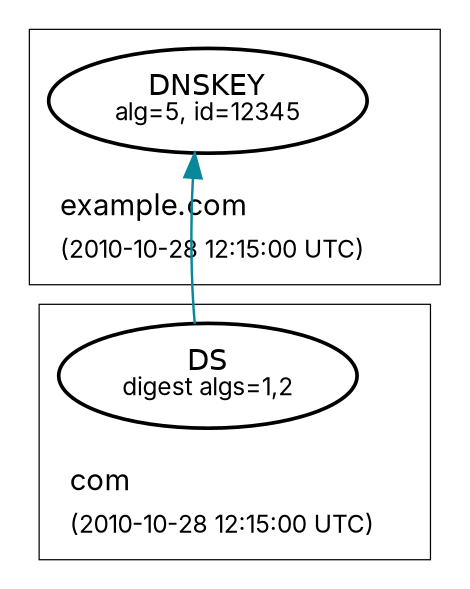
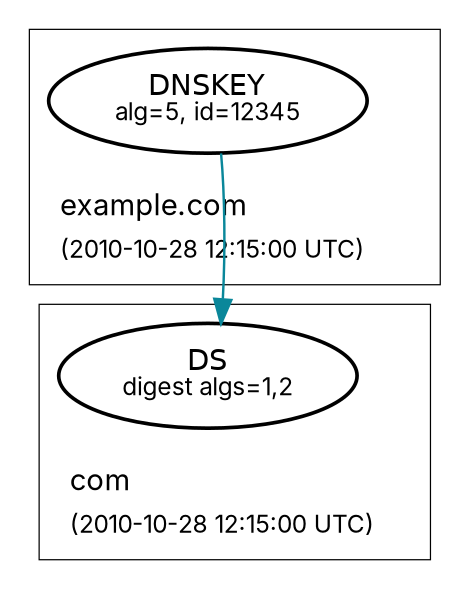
edge "DS" -> "DNSKEY": reversed
